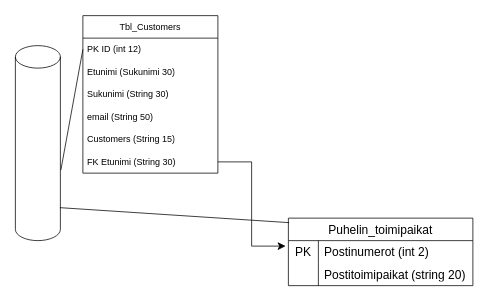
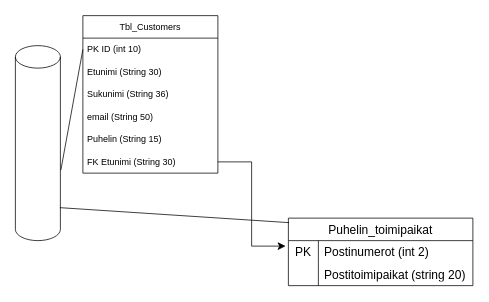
node "PK ID (int 12)": label "PK ID (int 12)" -> "PK ID (int 10)"
node "Etunimi (Sukunimi 30)": label "Etunimi (Sukunimi 30)" -> "Etunimi (String 30)"
node "Sukunimi (String 30)": label "Sukunimi (String 30)" -> "Sukunimi (String 36)"
node "Customers (String 15)": label "Customers (String 15)" -> "Puhelin (String 15)"
